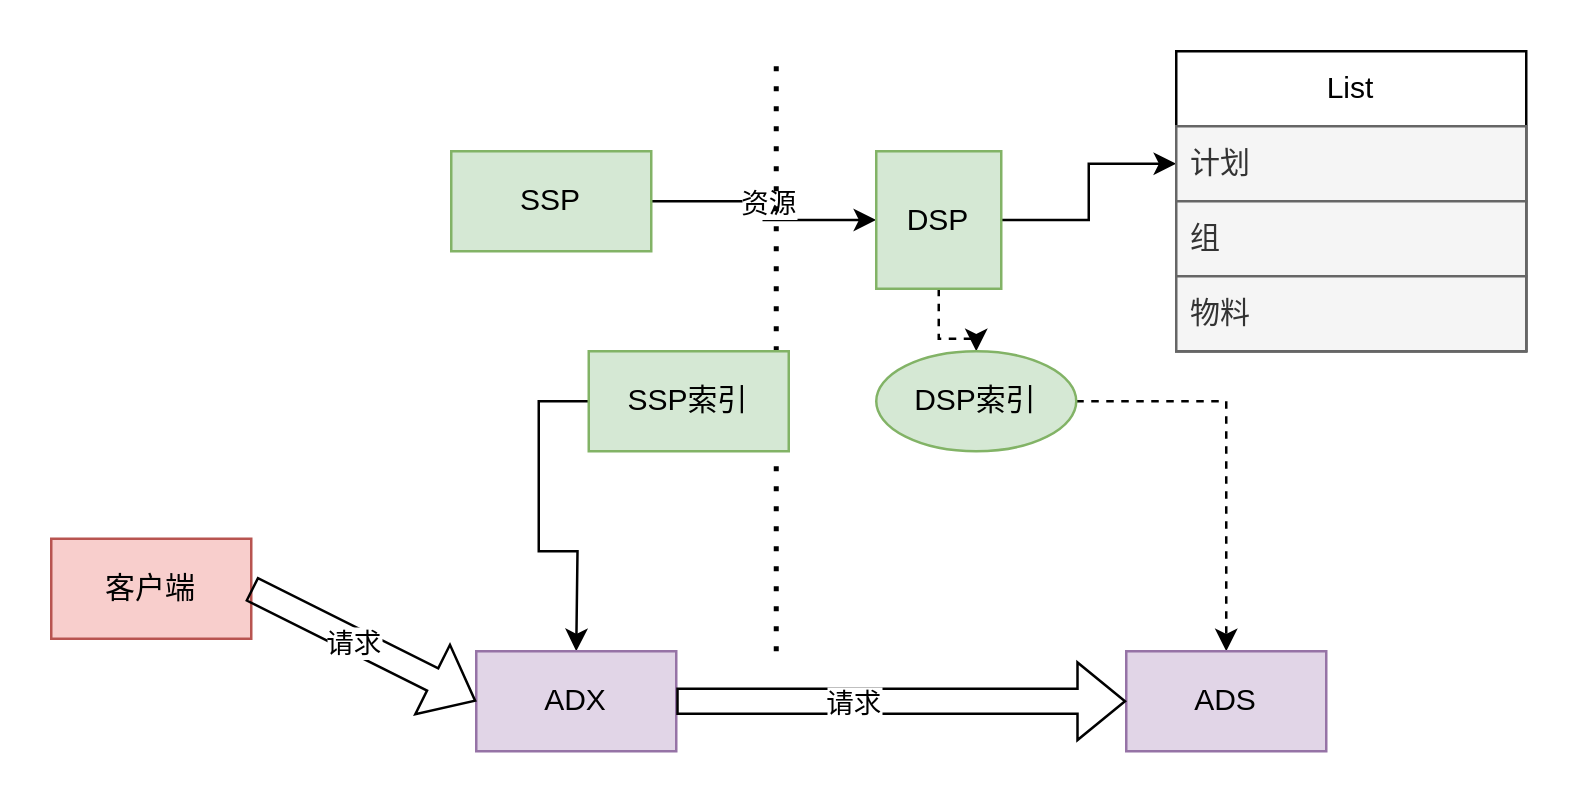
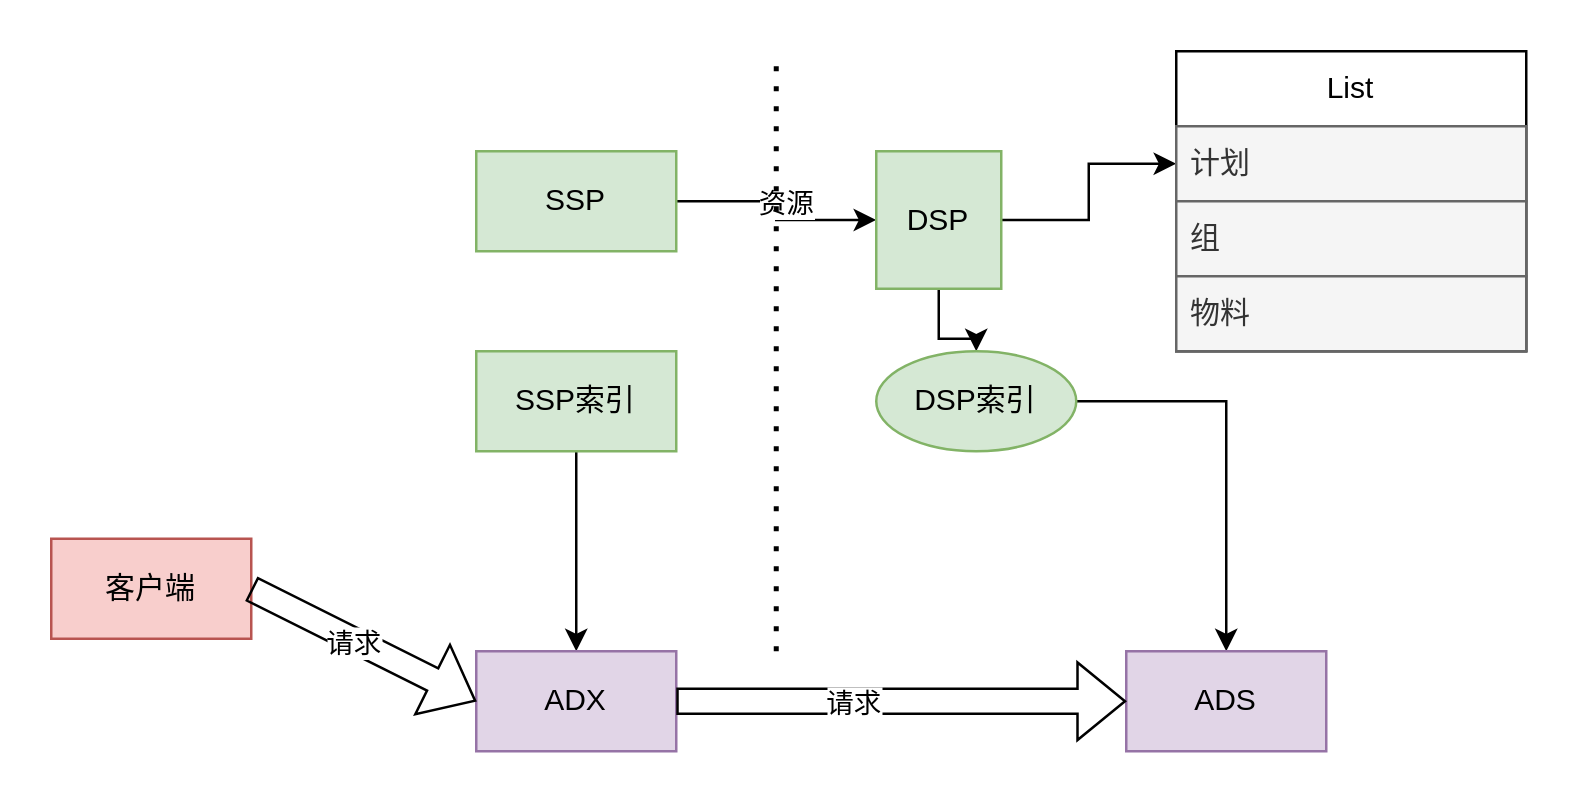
node "SSP": moved (551, 201) -> (576, 201)
edge "DSP" -> "DSP索引": style dashed -> solid
node "SSP索引": moved (689, 401) -> (576, 401)
edge "DSP索引" -> "ADS": style dashed -> solid
